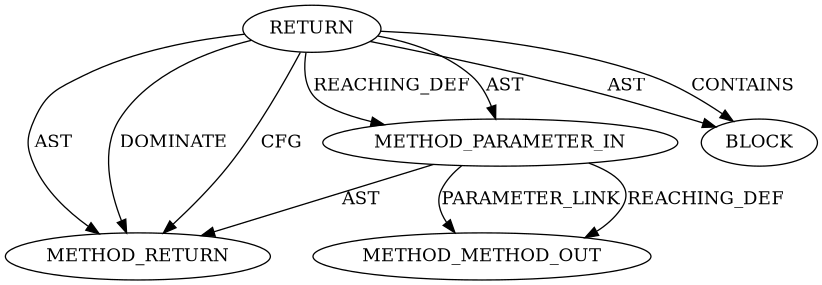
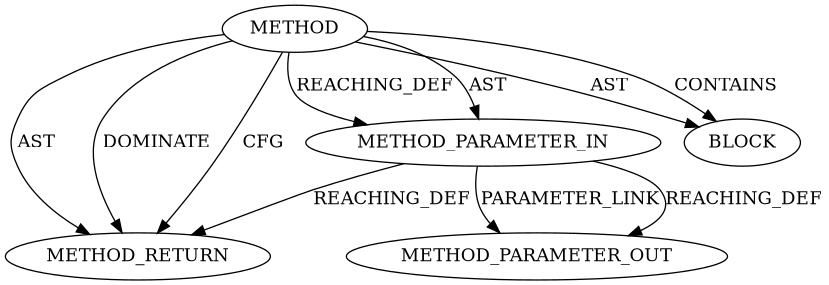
node "RETURN": label "RETURN" -> "METHOD"
edge "METHOD_PARAMETER_IN" -> "METHOD_RETURN": label "AST" -> "REACHING_DEF"
node "METHOD_METHOD_OUT": label "METHOD_METHOD_OUT" -> "METHOD_PARAMETER_OUT"
